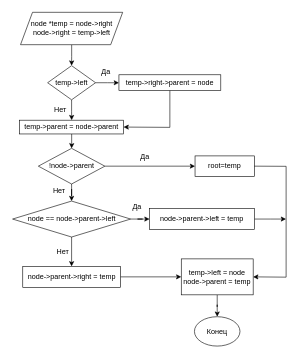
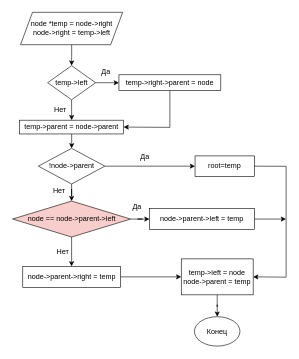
node "node == node->parent->left": fillcolor #ffffff -> #f8cecc
